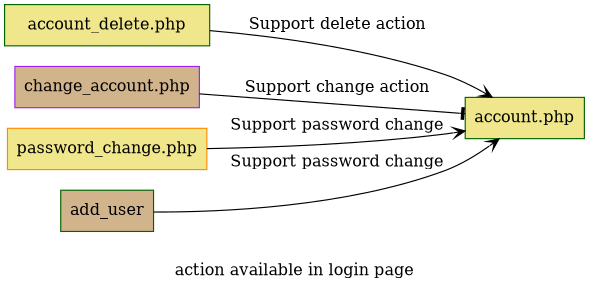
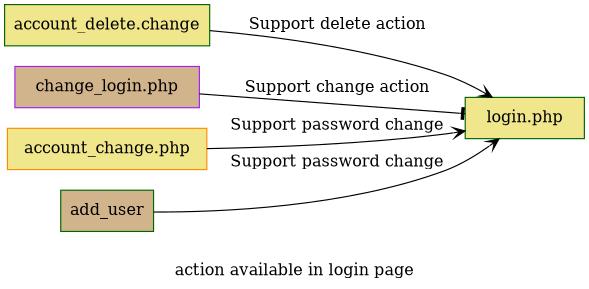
node "account_delete.php": label "account_delete.php" -> "account_delete.change"
node "change_account.php": label "change_account.php" -> "change_login.php"
node "account.php": label "account.php" -> "login.php"
node "password_change.php": label "password_change.php" -> "account_change.php"
